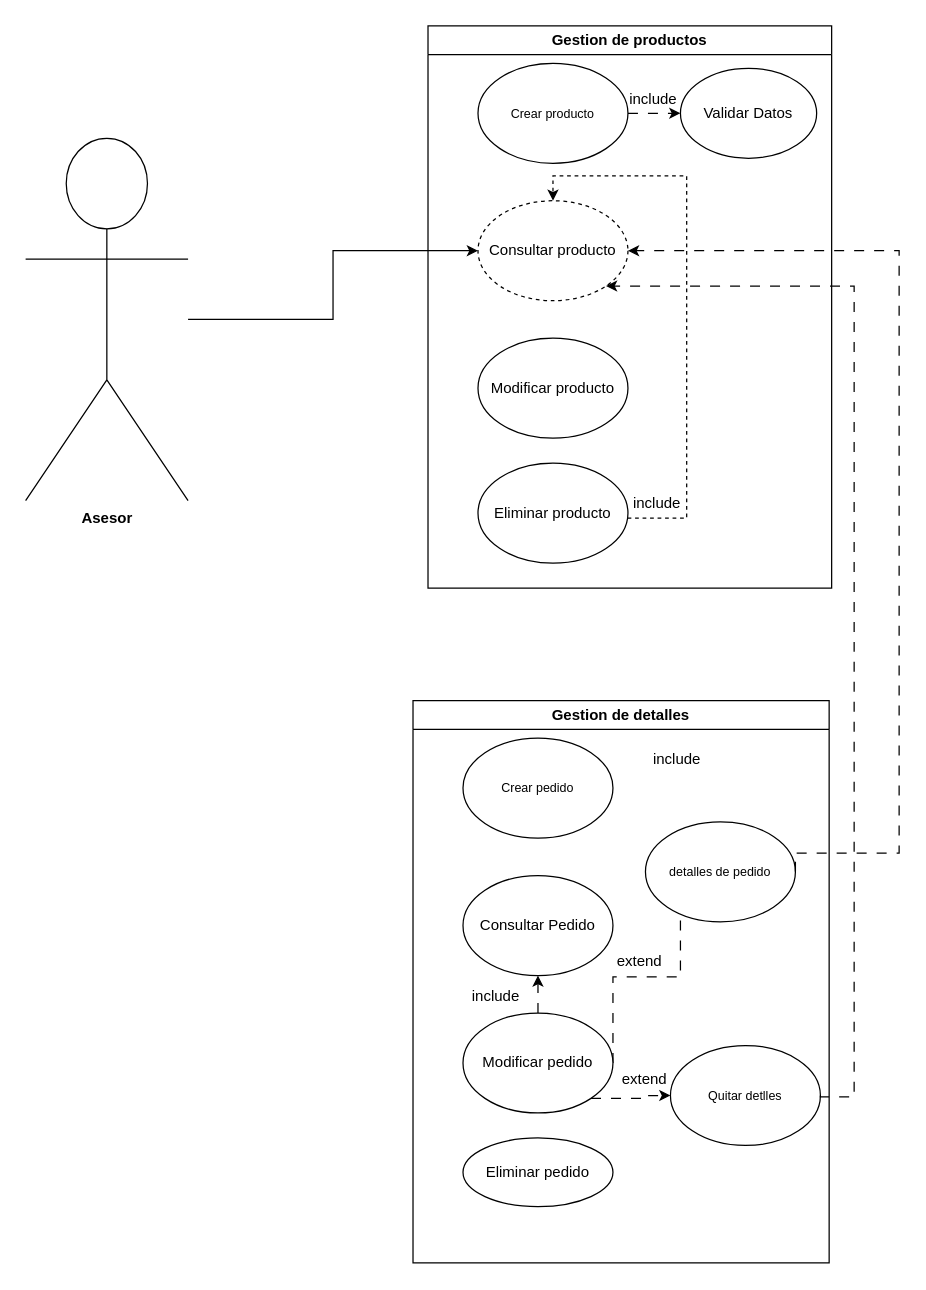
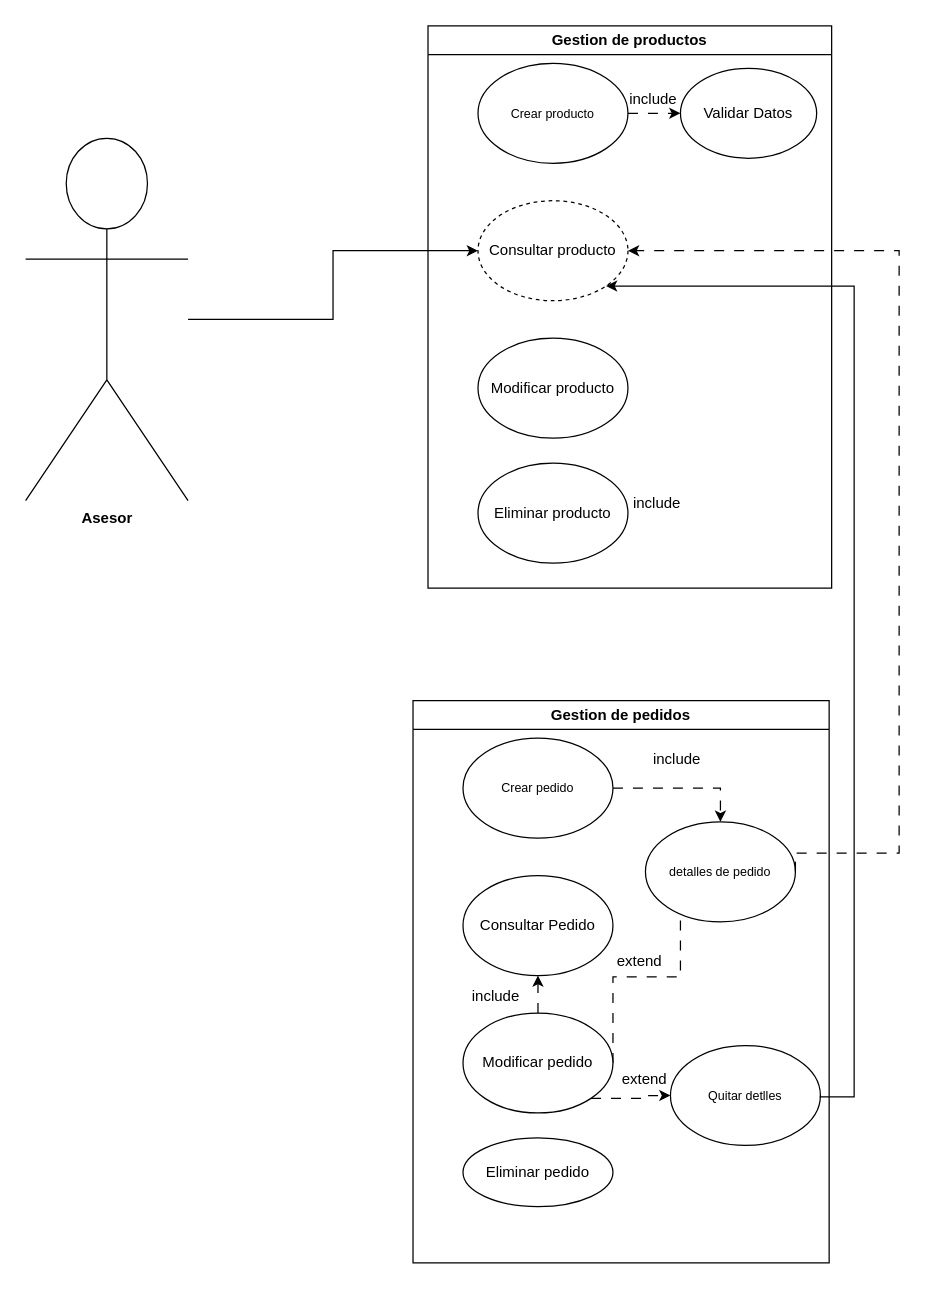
edge "Eliminar producto" -> "Consultar producto": removed
edge "Quitar detlles" -> "Consultar producto": style dashed -> solid
node "Gestion de detalles": label "Gestion de detalles" -> "Gestion de pedidos"
edge "Crear pedido" -> "detalles de pedido": added
